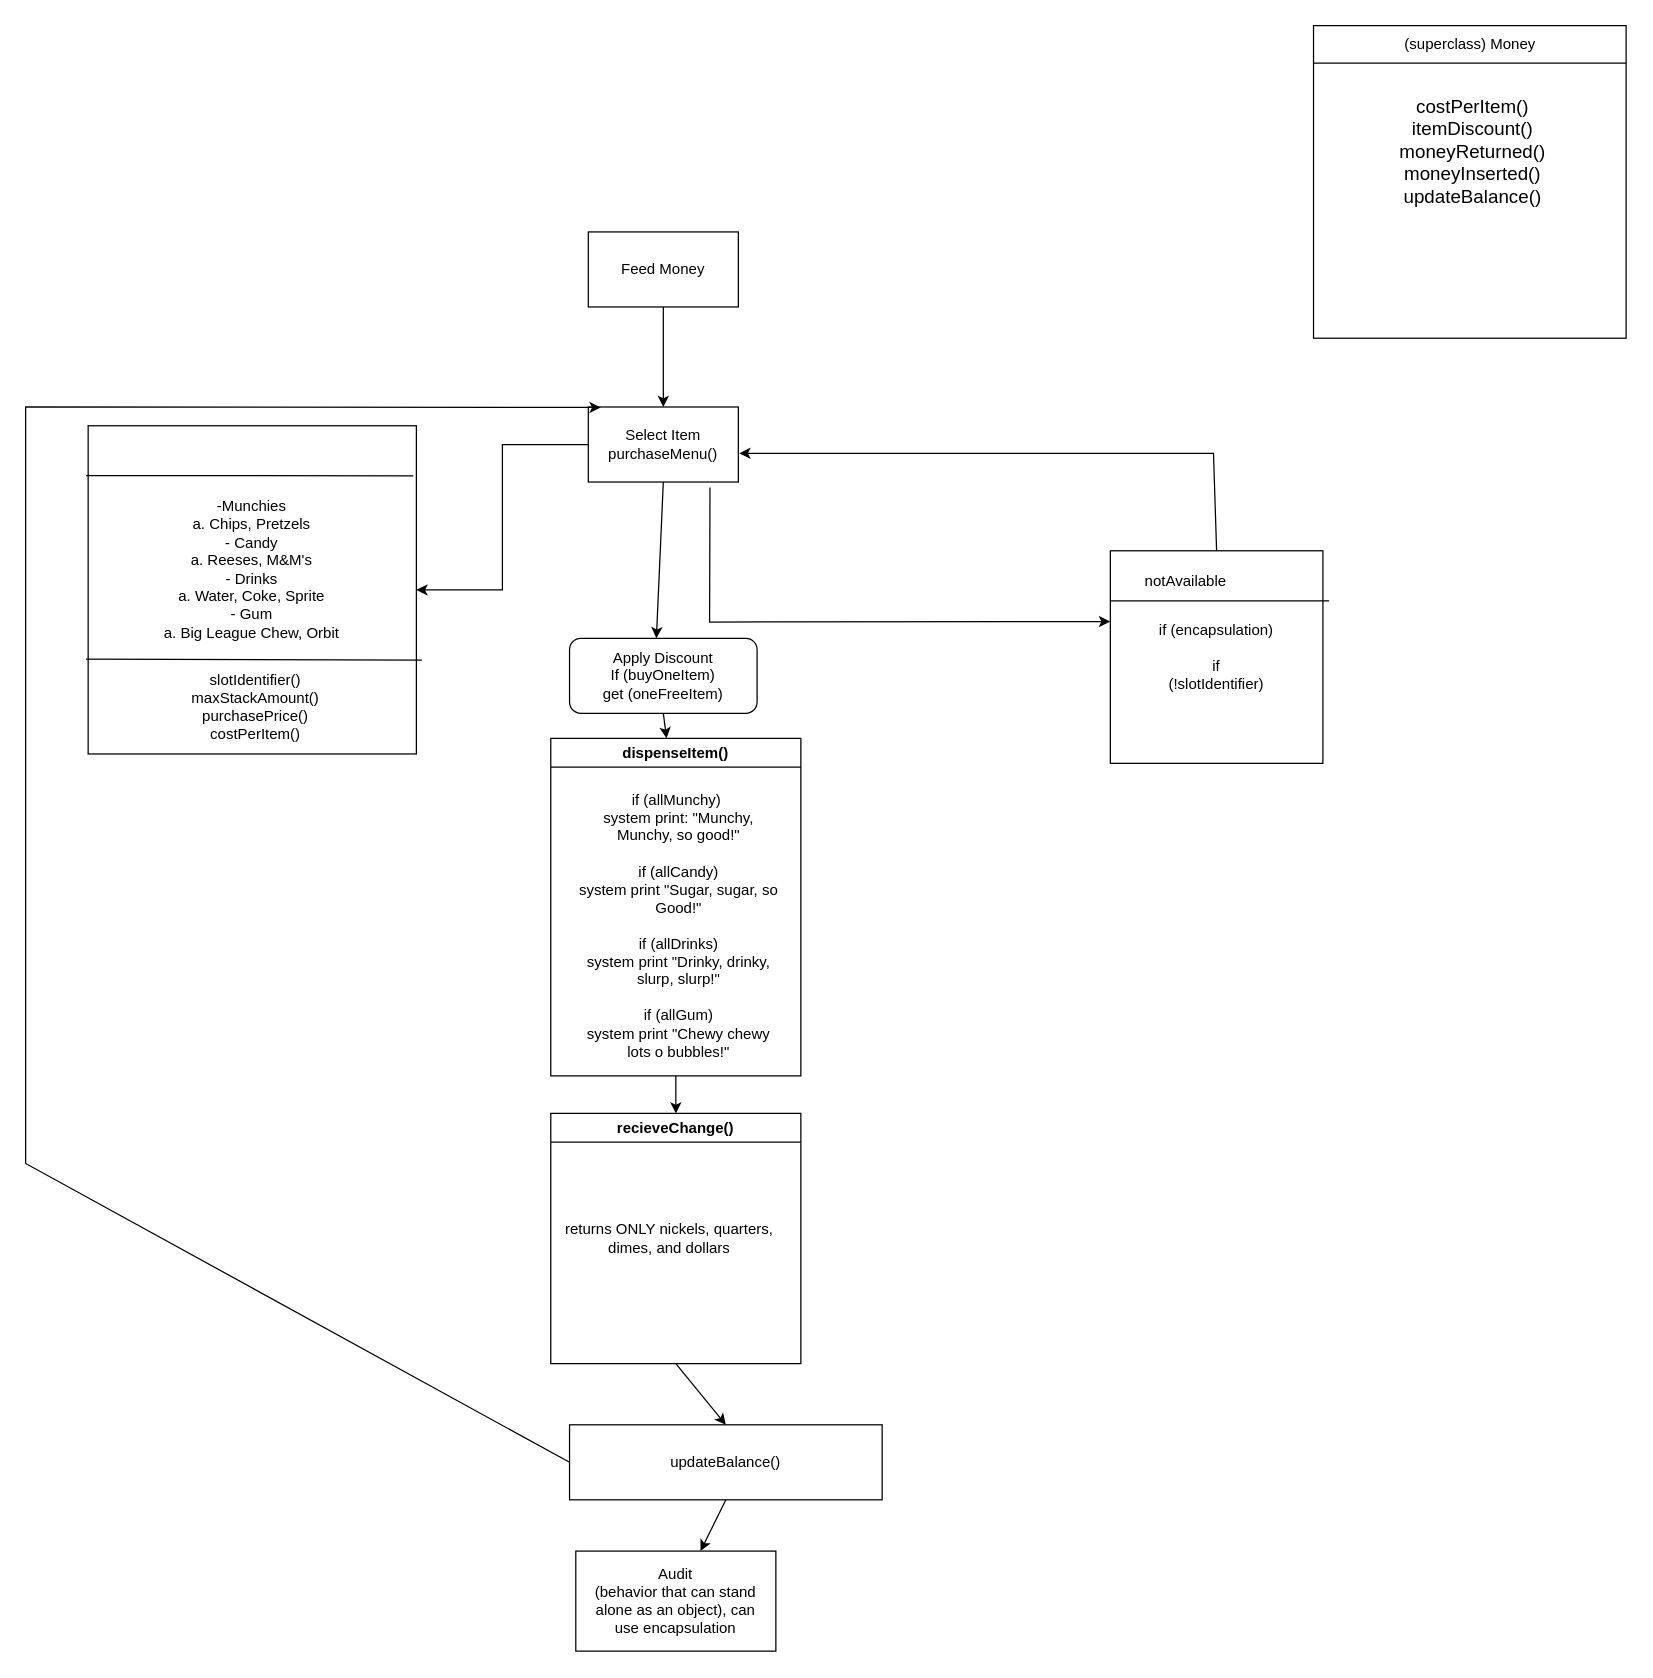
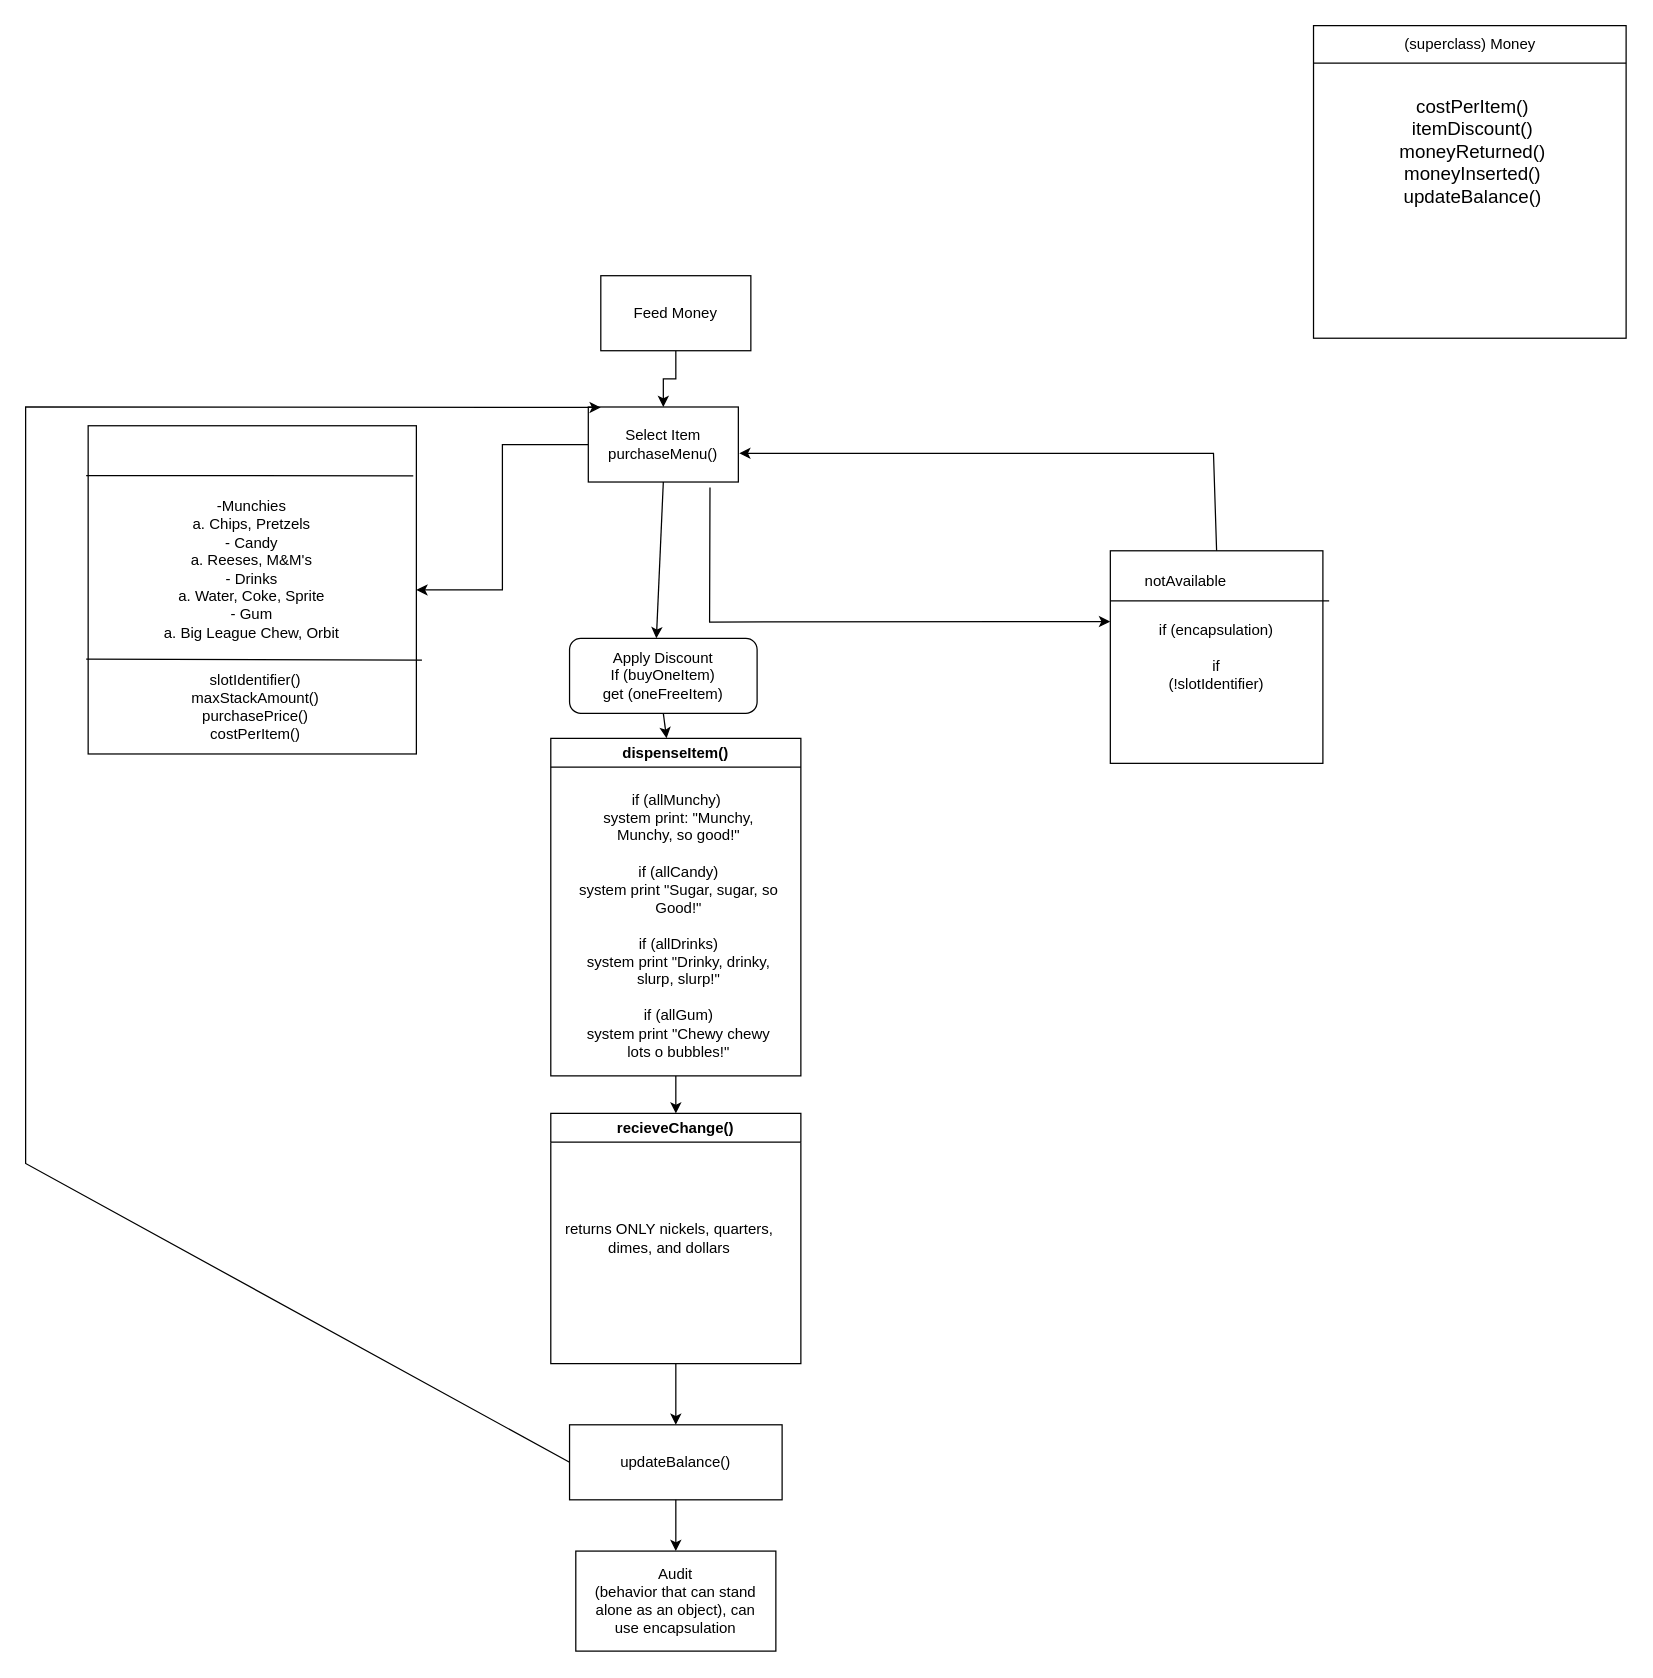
node "Feed Money": moved (663, 269) -> (676, 313)
node "updateBalance()": size 313x75 -> 213x75
